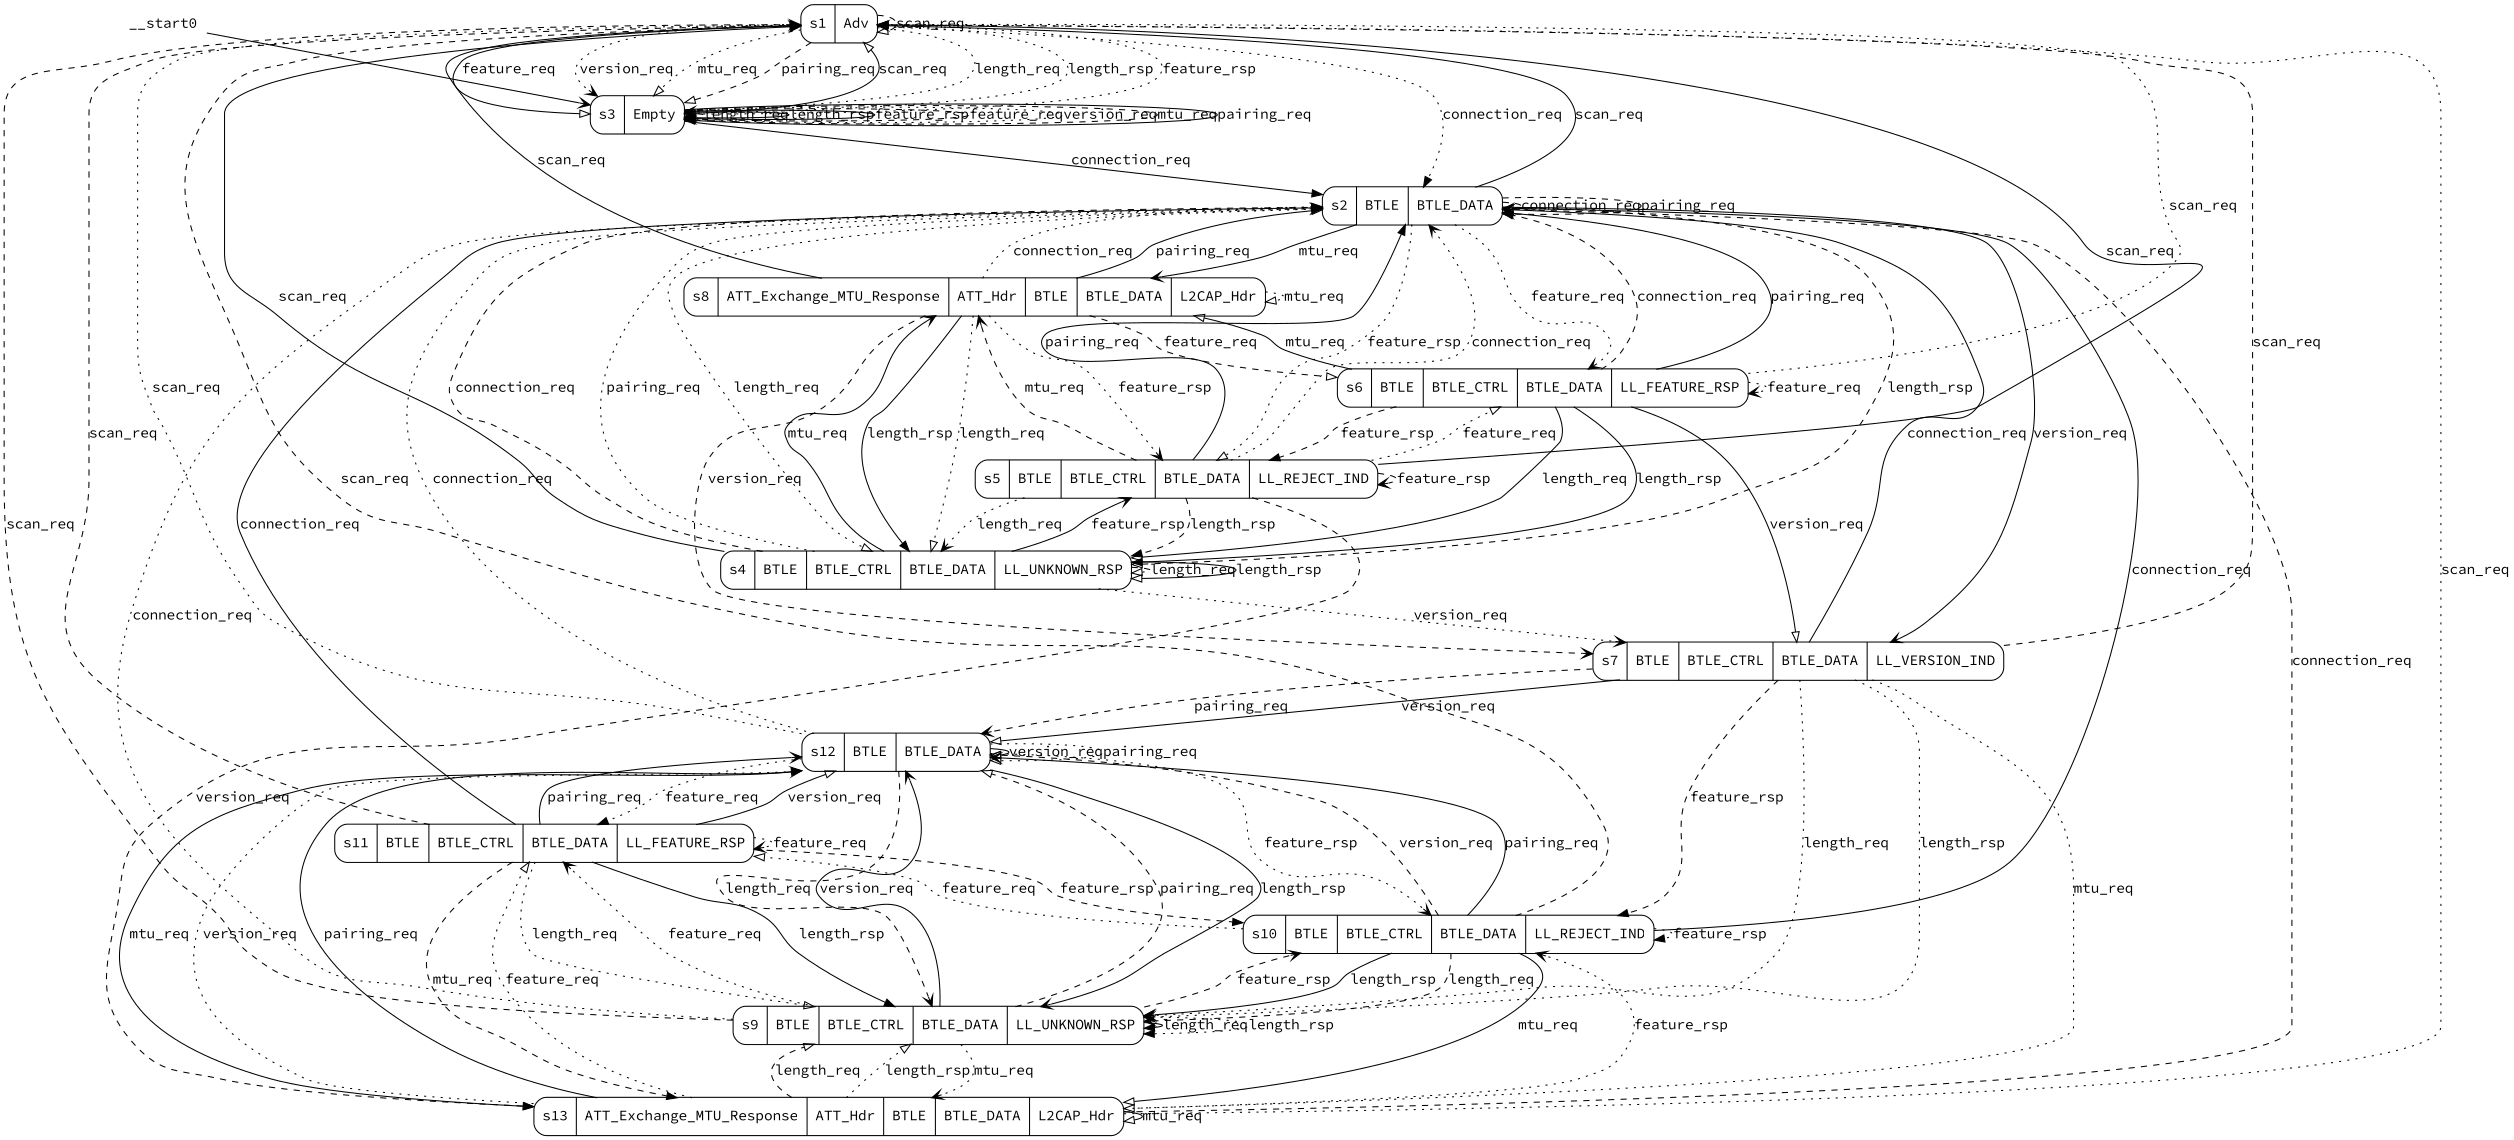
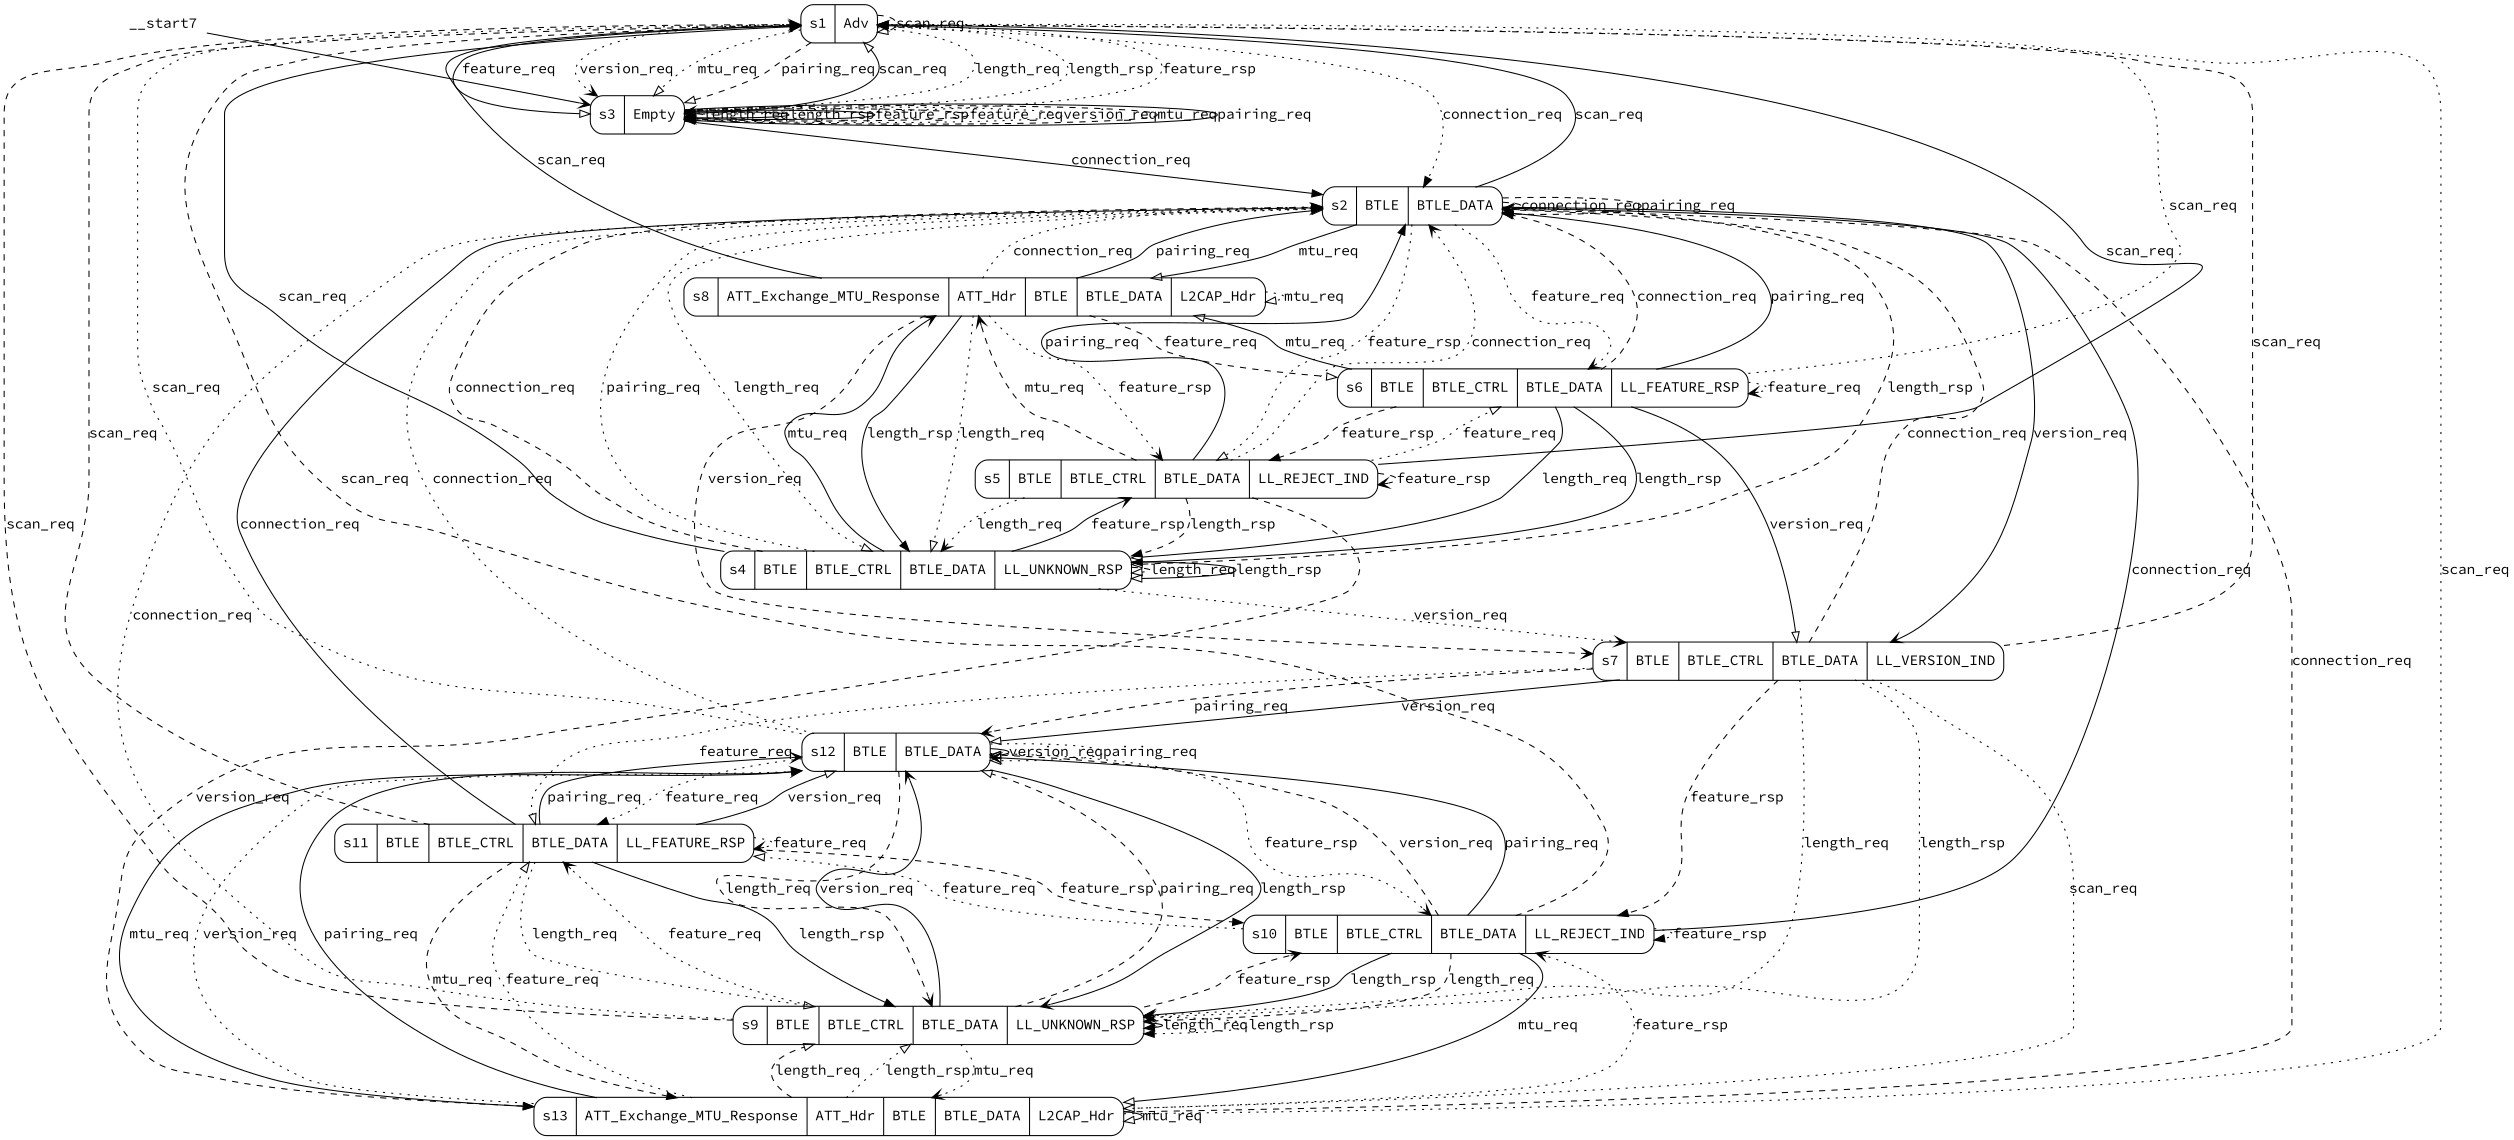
node "__start0": label "__start0" -> "__start7"
edge "s2" -> "s8": arrowhead vee -> onormal
edge "s7" -> "s2": style solid -> dashed
edge "s7" -> "s11": added, label "feature_req"
edge "s7" -> "s13": label "mtu_req" -> "scan_req"
